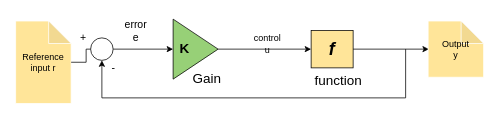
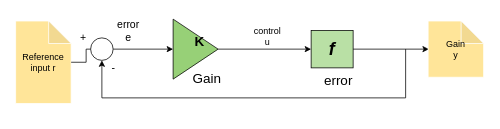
node "error e": moved (135, 30) -> (128, 30)
node "control u": moved (267, 44) -> (267, 36)
node "K": moved (184, 49) -> (199, 42)
node "f": fillcolor #ffe599 -> #b9e0a5
node "Output y": label "Output y" -> "Gain y"
node "function": label "function" -> "error"
